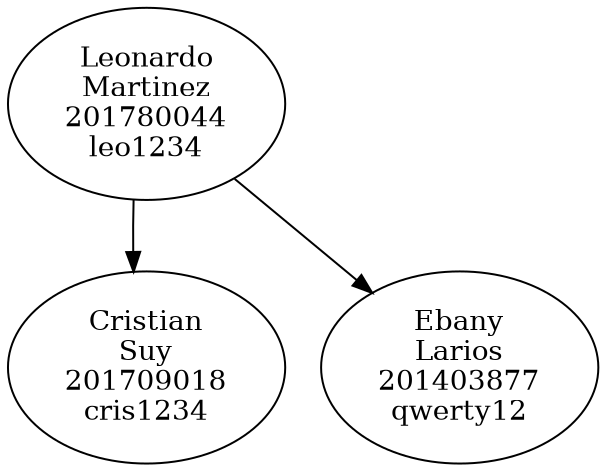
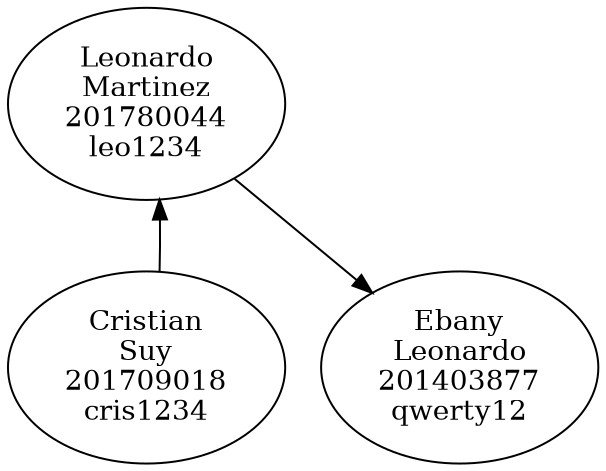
edge "Leonardo Martinez 201780044 leo1234" -> "Cristian Suy 201709018 cris1234": reversed
node "Ebany Larios 201403877 qwerty12": label "Ebany Larios 201403877 qwerty12" -> "Ebany Leonardo 201403877 qwerty12"
